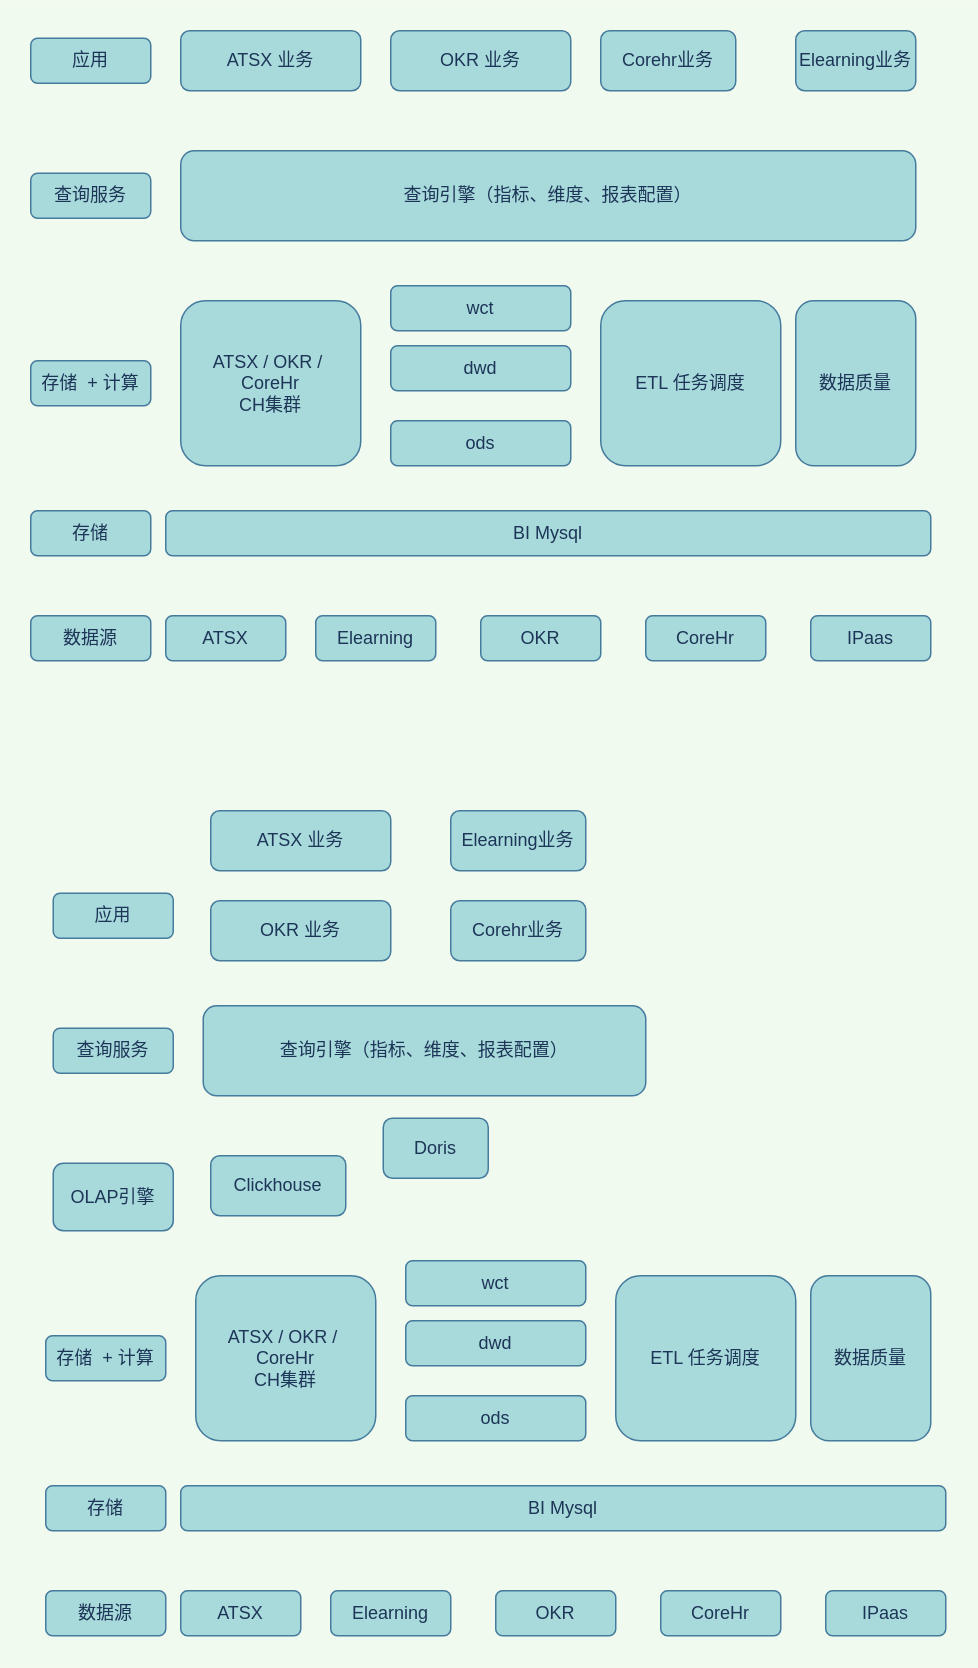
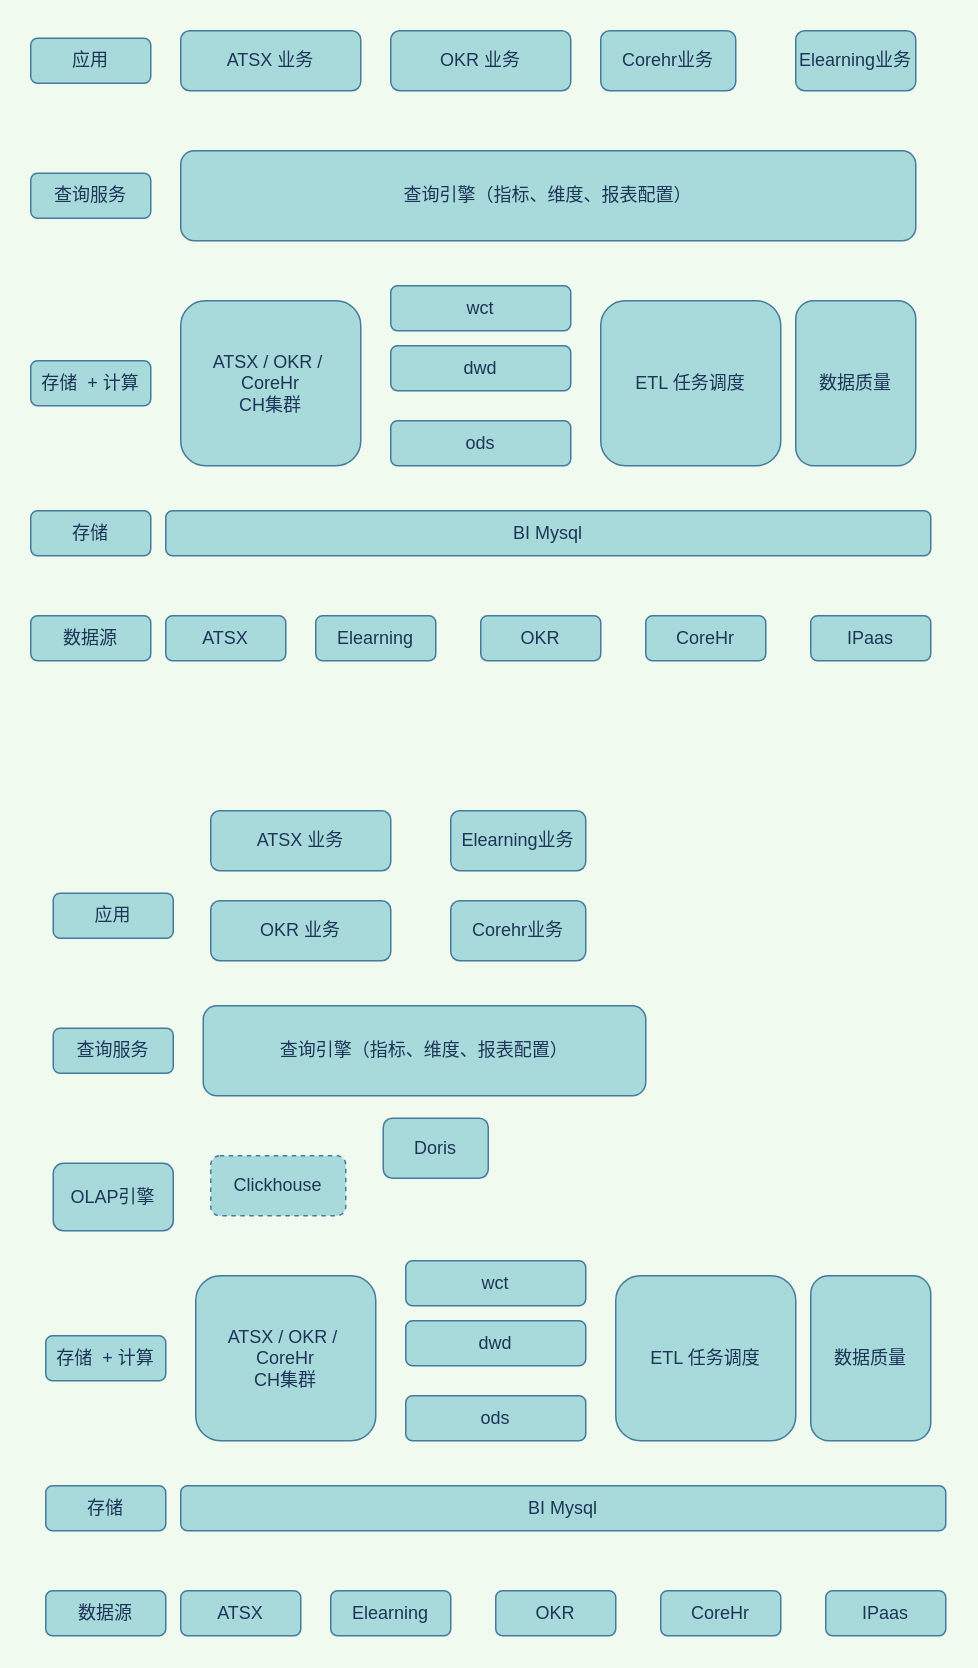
node "Clickhouse": style solid -> dashed
